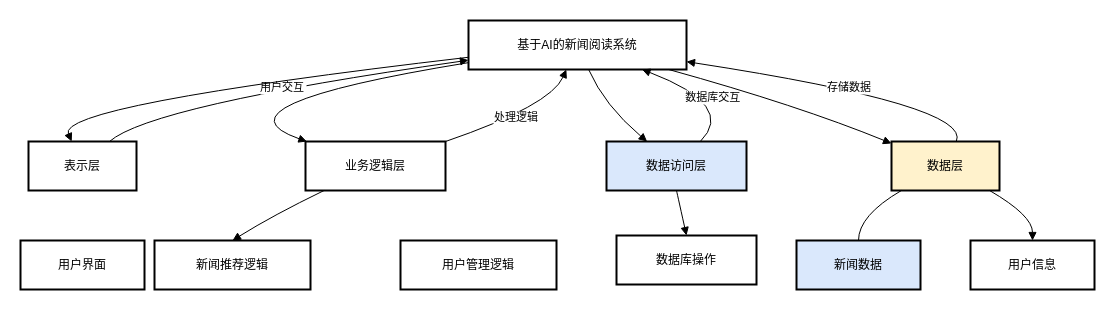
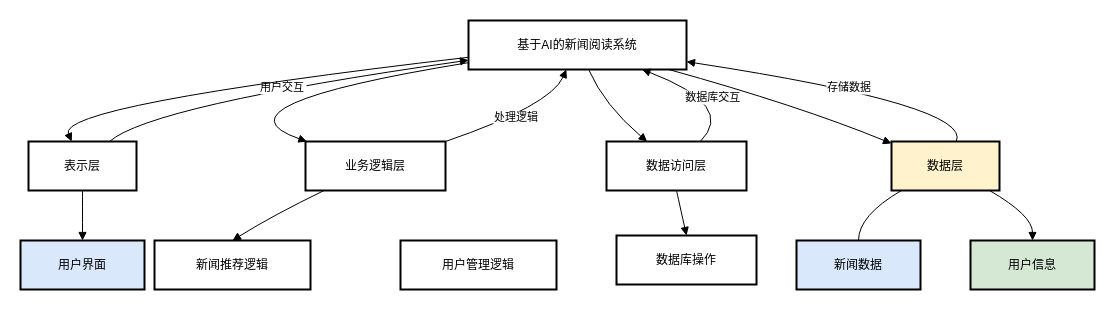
node "数据访问层": fillcolor #dae8fc -> #ffffff
edge "表示层" -> "用户界面": added
node "用户界面": fillcolor #ffffff -> #dae8fc
node "用户信息": fillcolor #ffffff -> #d5e8d4
